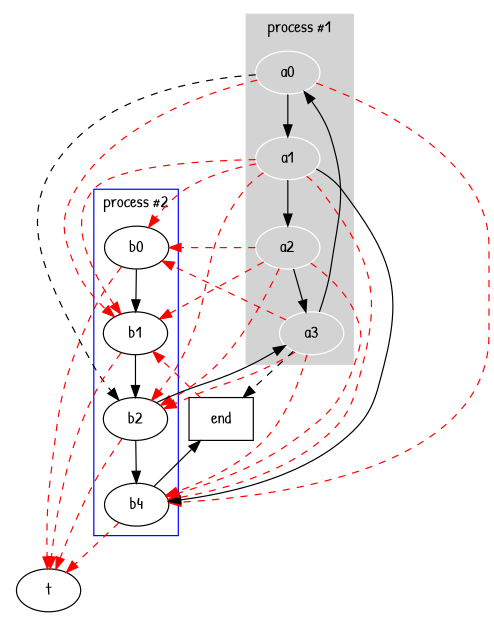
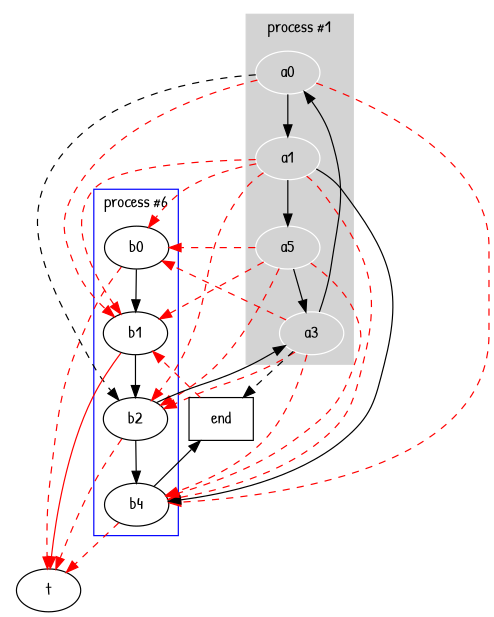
cluster "process #2": label "process #2" -> "process #6"
node "a2": label "a2" -> "a5"
edge "b1" -> "t": style dashed -> solid
